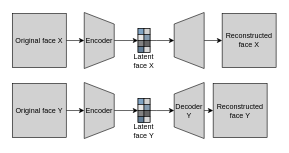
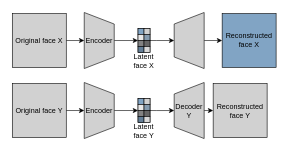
node "Reconstructed face X": fillcolor #d1d1d1 -> #81a4c4
